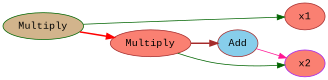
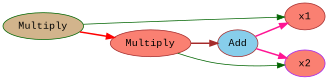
edge "Add" -> "x1": added
edge "Add" -> "x2": style solid -> bold
